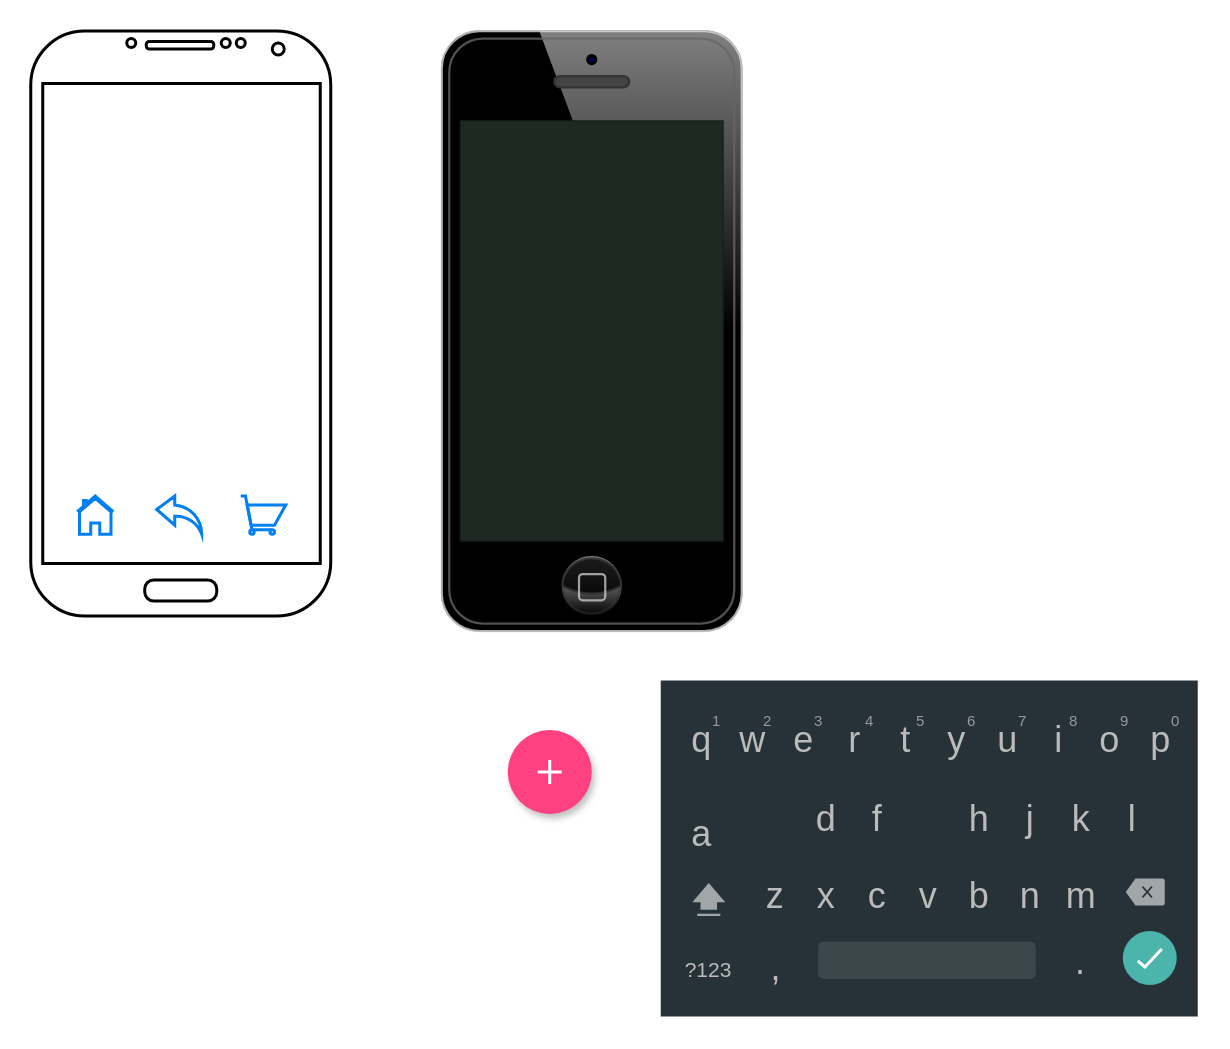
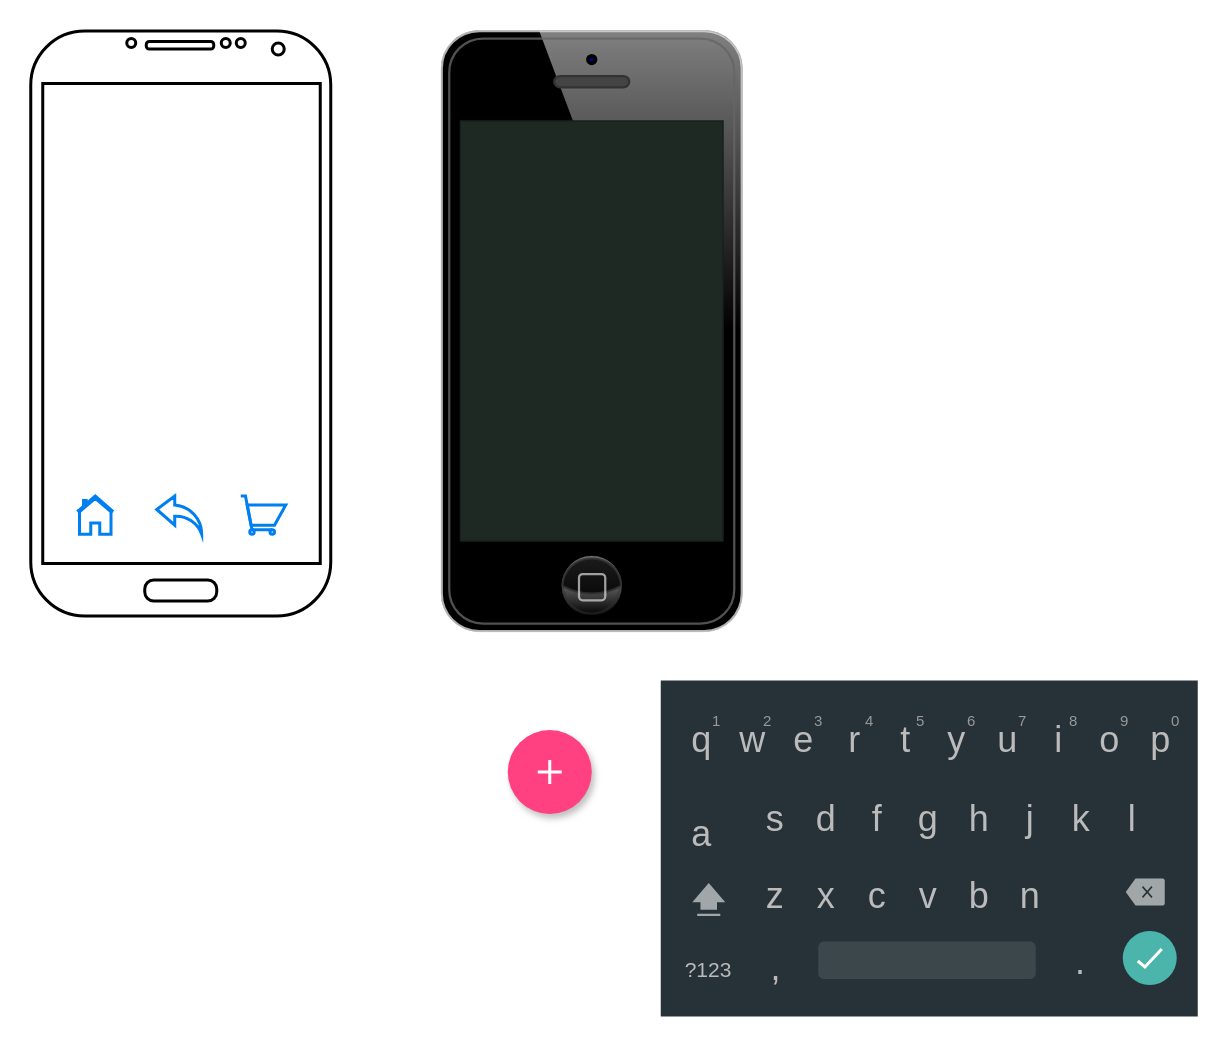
node "s": added
node "g": added
node "m": removed
